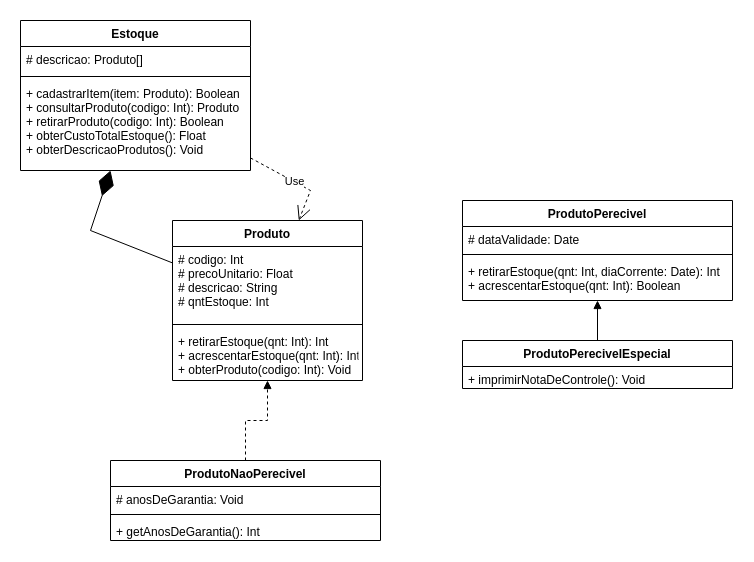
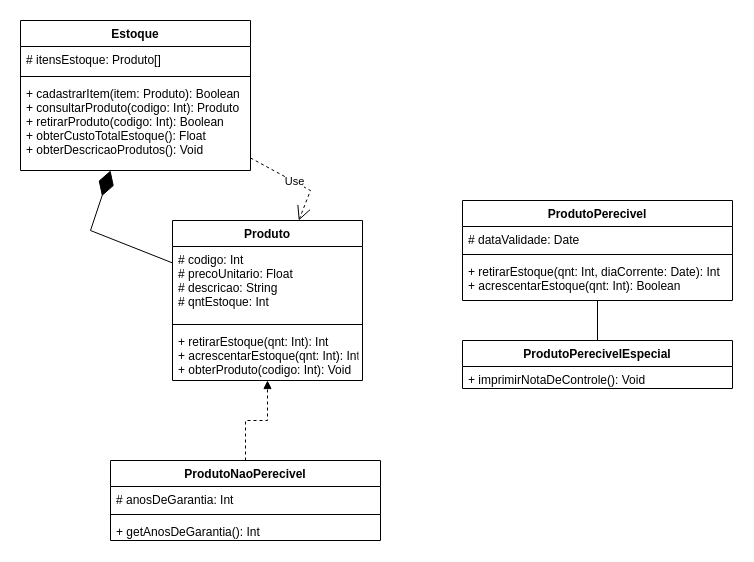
node "# descricao: Produto[]": label "# descricao: Produto[]" -> "# itensEstoque: Produto[]"
edge "ProdutoPerecivelEspecial" -> "ProdutoPerecivel": arrowhead block -> none
node "# anosDeGarantia: Void": label "# anosDeGarantia: Void" -> "# anosDeGarantia: Int"
